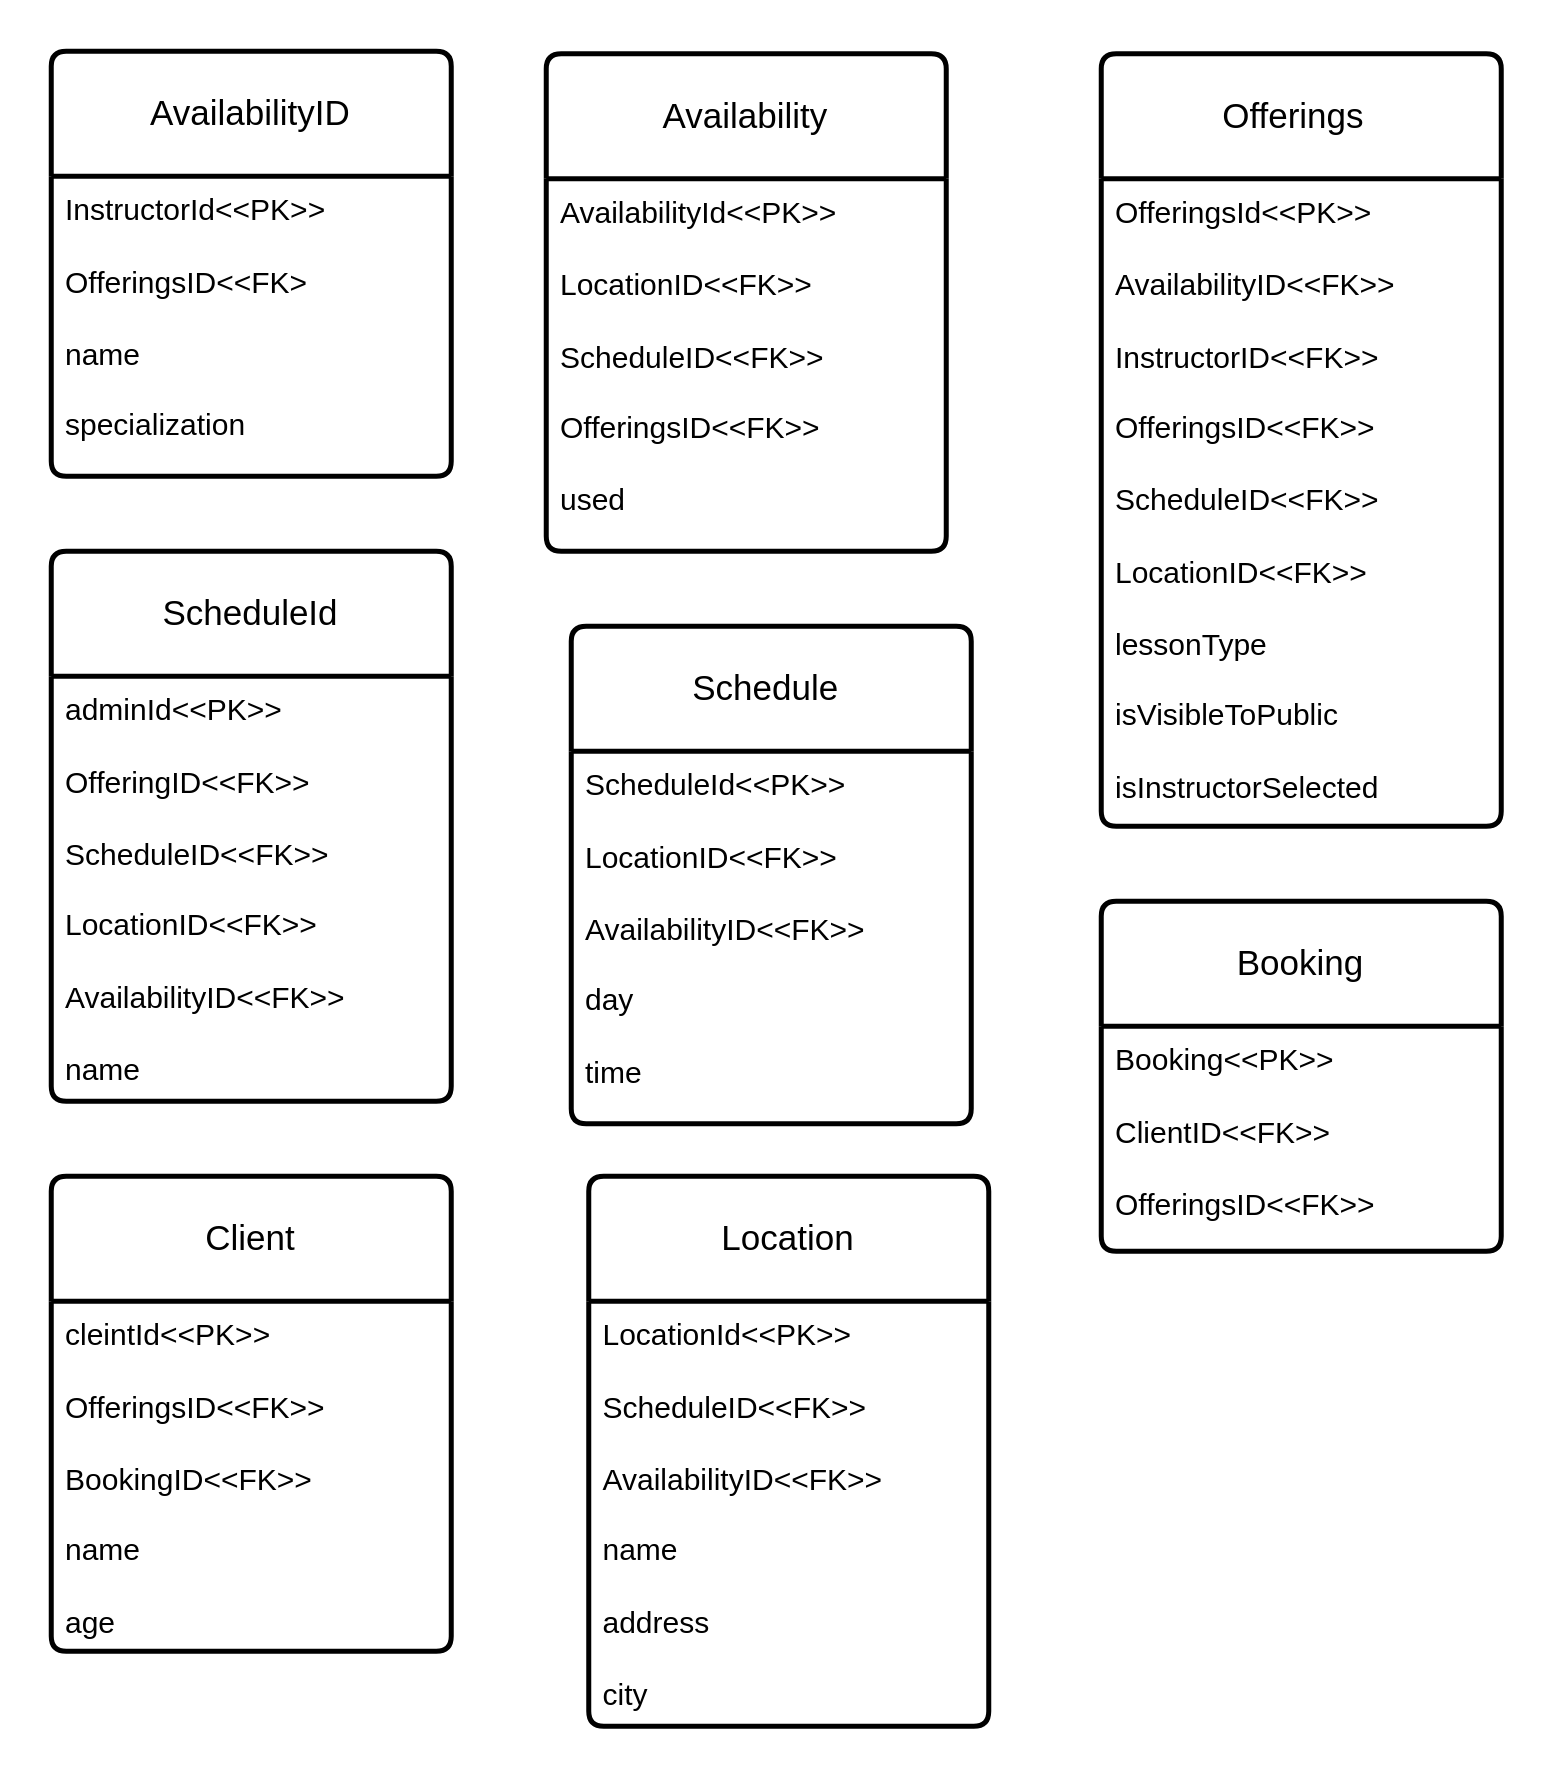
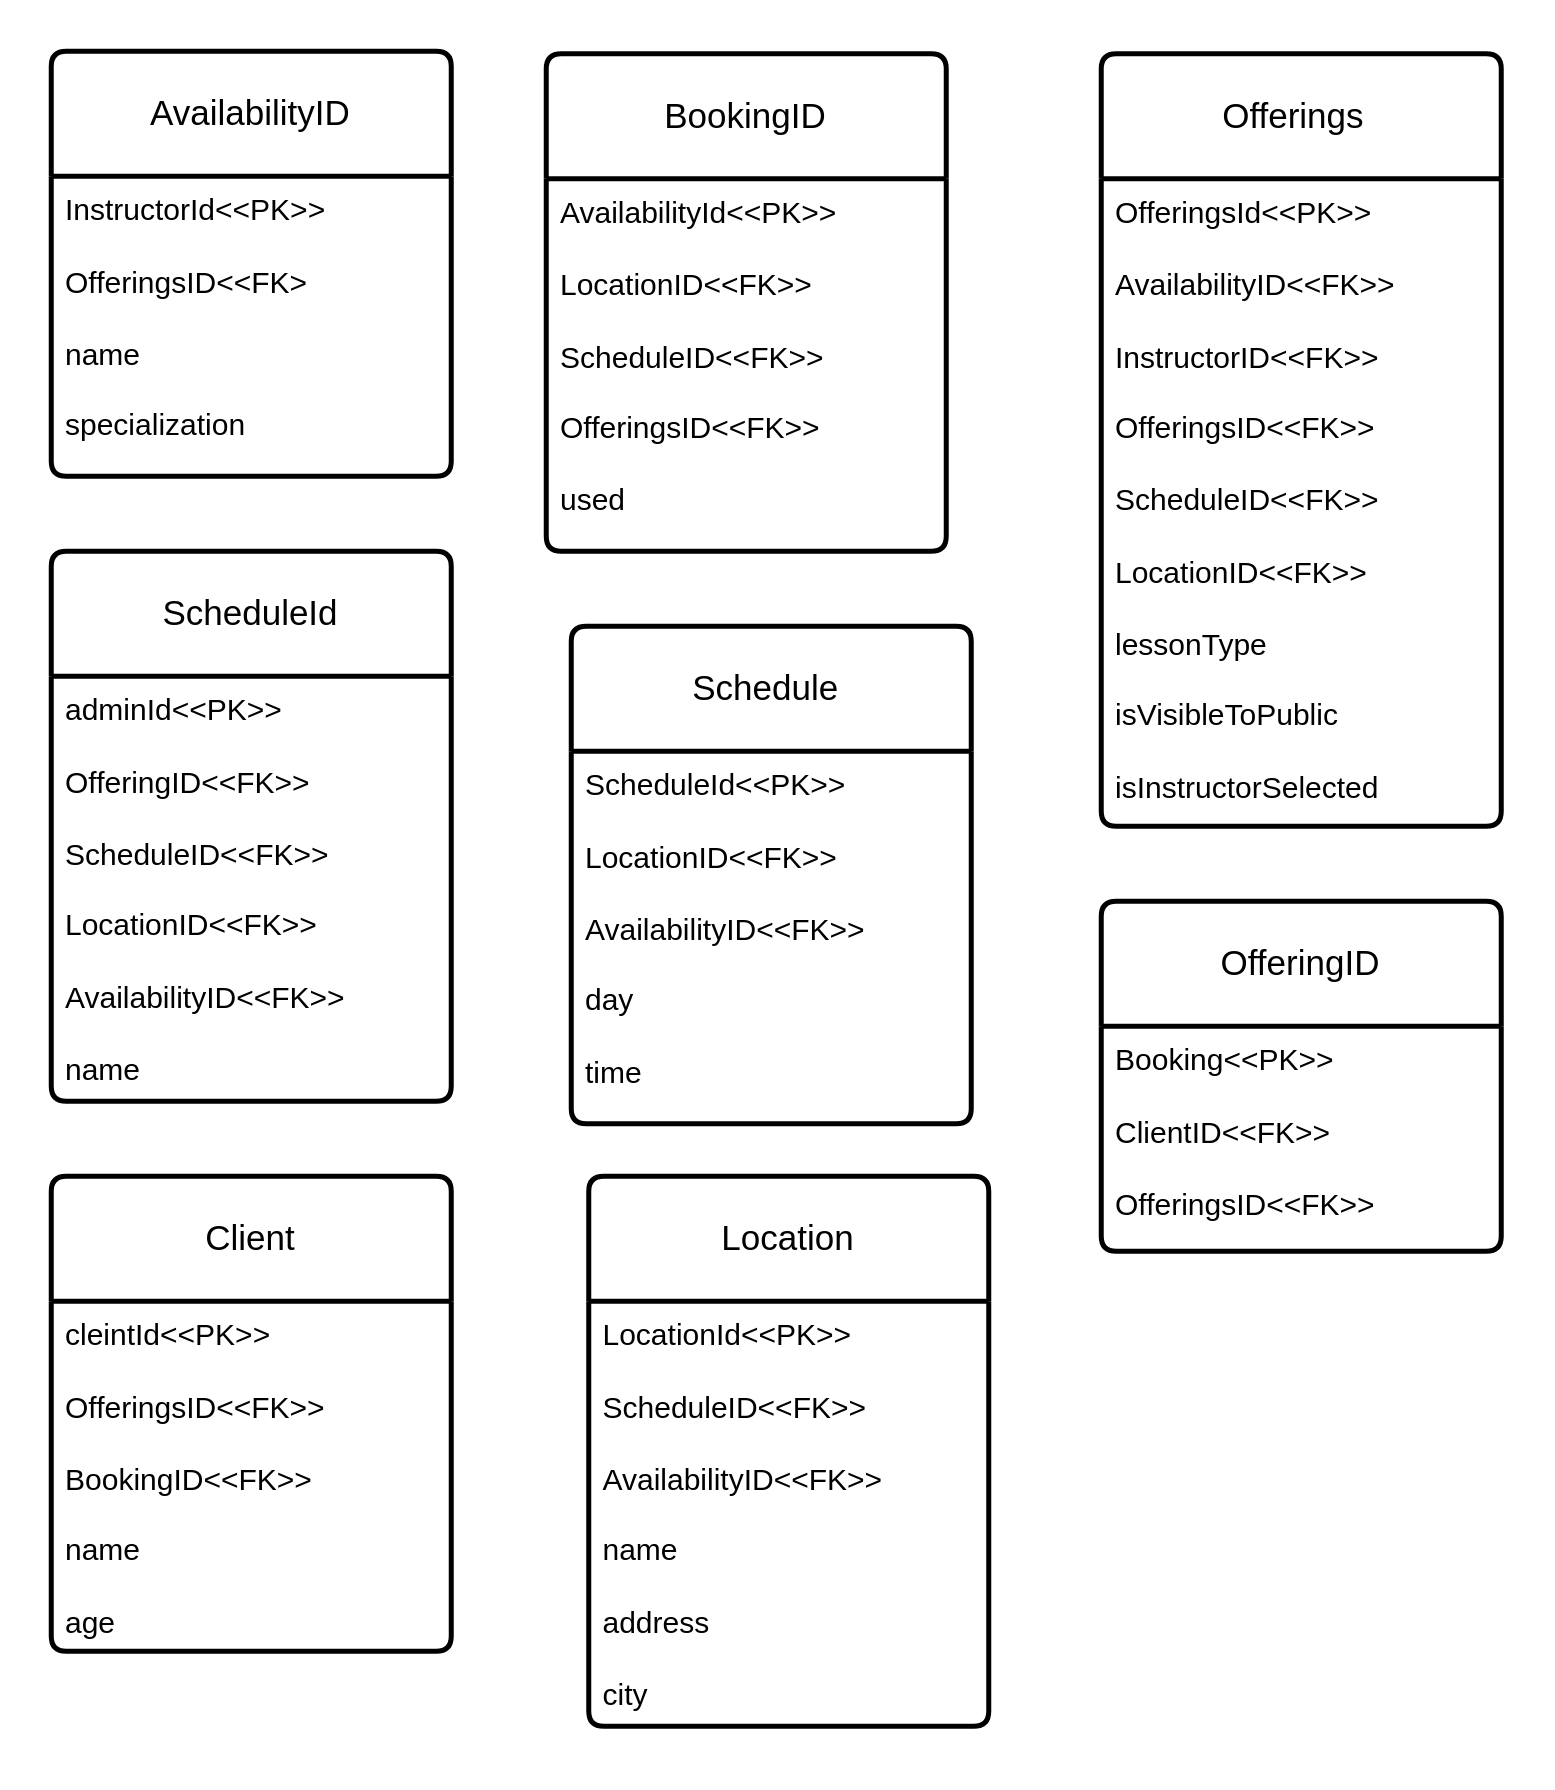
node "Availability": label "Availability" -> "BookingID"
node "Booking": label "Booking" -> "OfferingID"
